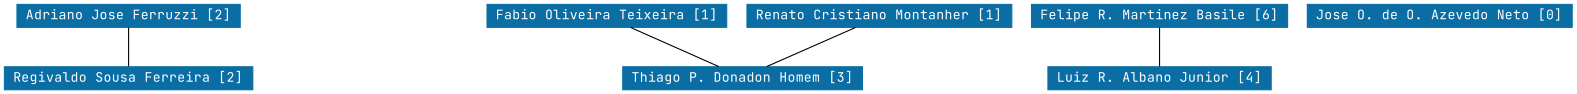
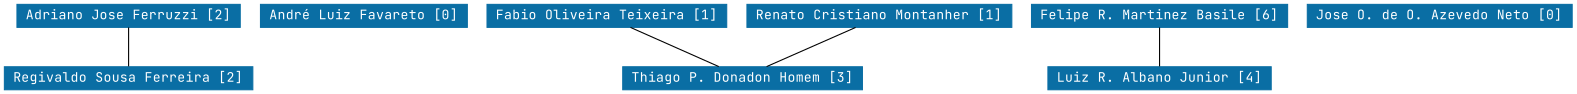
node "André Luiz Favareto [0]": added
